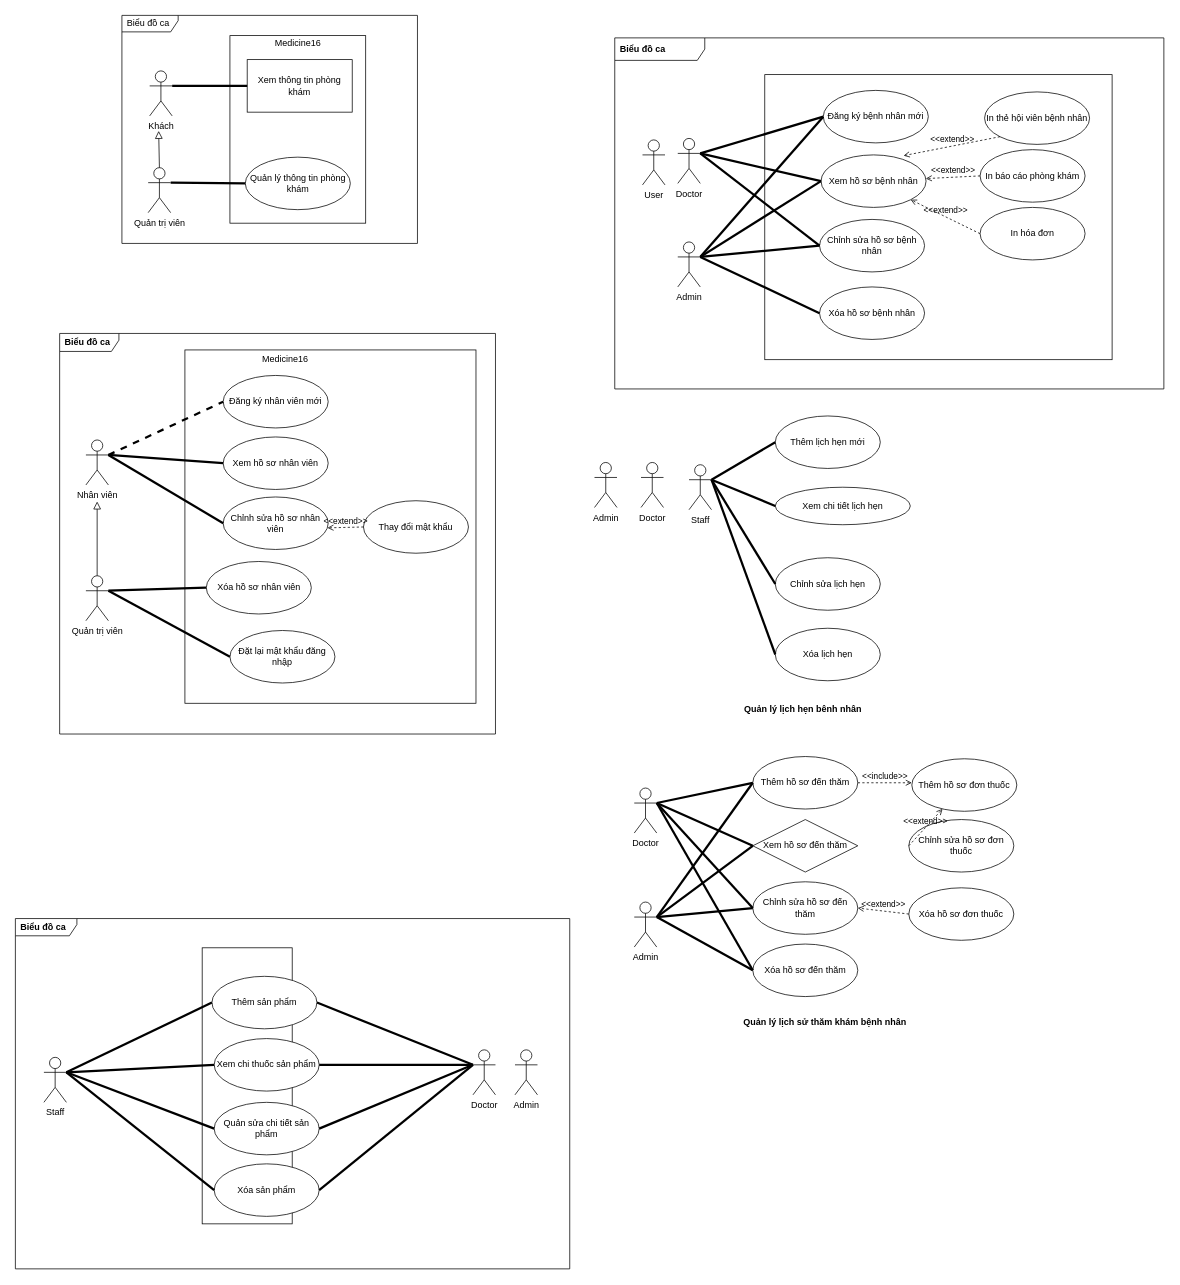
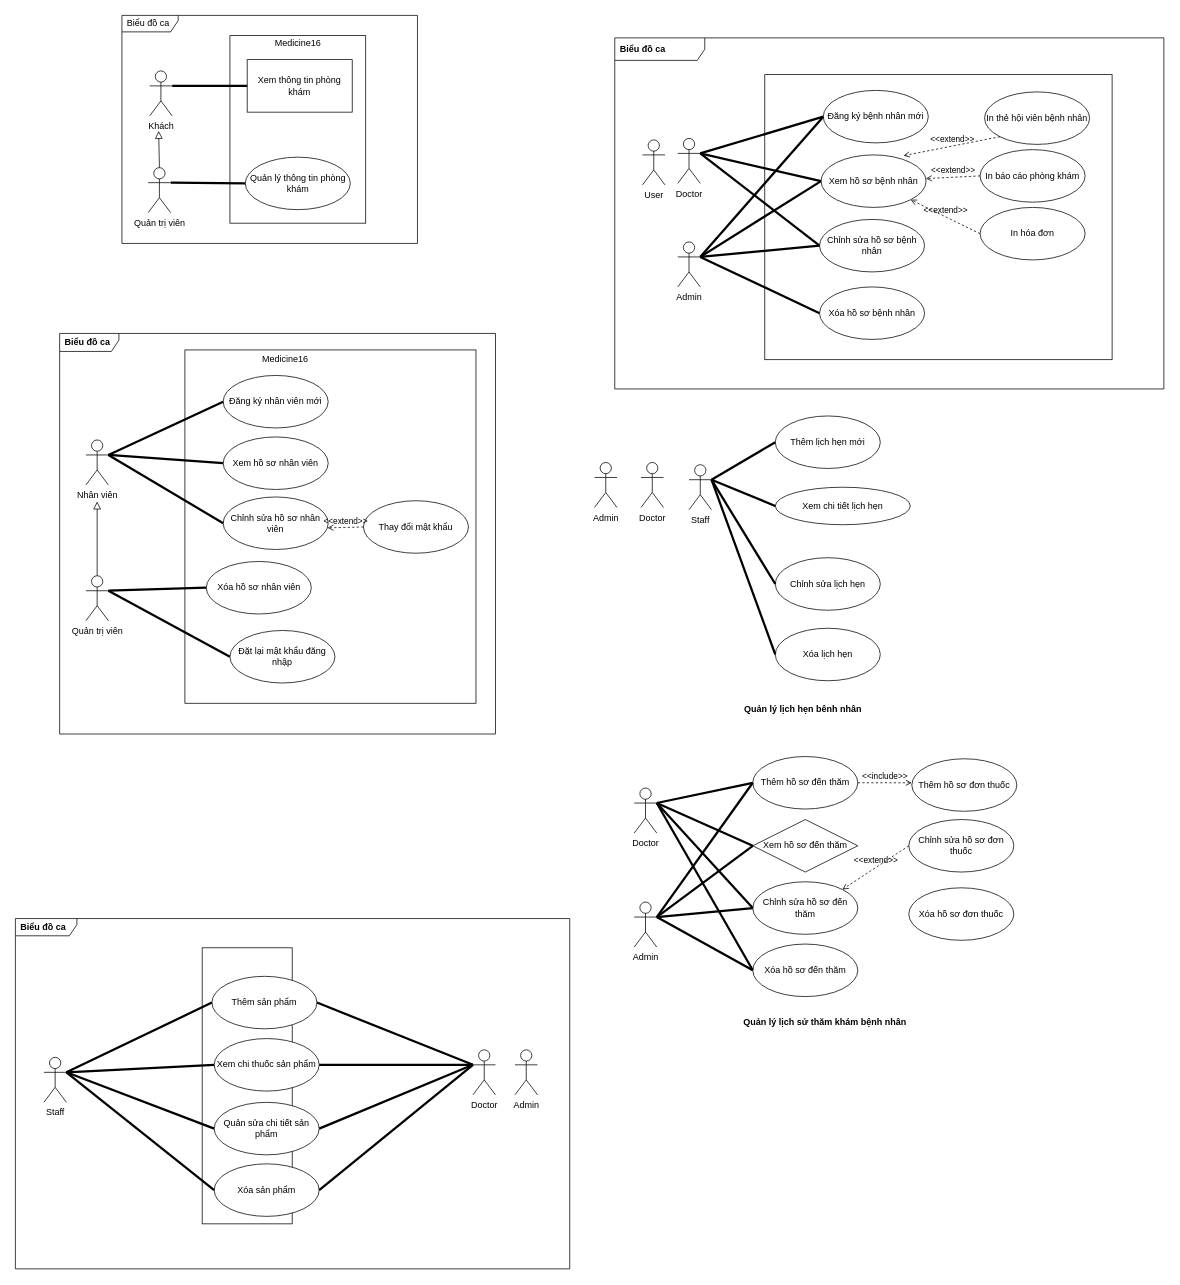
edge "Đăng ký nhân viên mới" -- "Nhân viên": style dashed -> solid
edge "Chỉnh sửa hồ sơ đơn thuốc" -> "Thêm hồ sơ đơn thuốc": now "Chỉnh sửa hồ sơ đơn thuốc" -> "Chỉnh sửa hồ sơ đến thăm"
edge "Xóa hồ sơ đơn thuốc" -> "Chỉnh sửa hồ sơ đến thăm": removed, label "<<extend>>"
